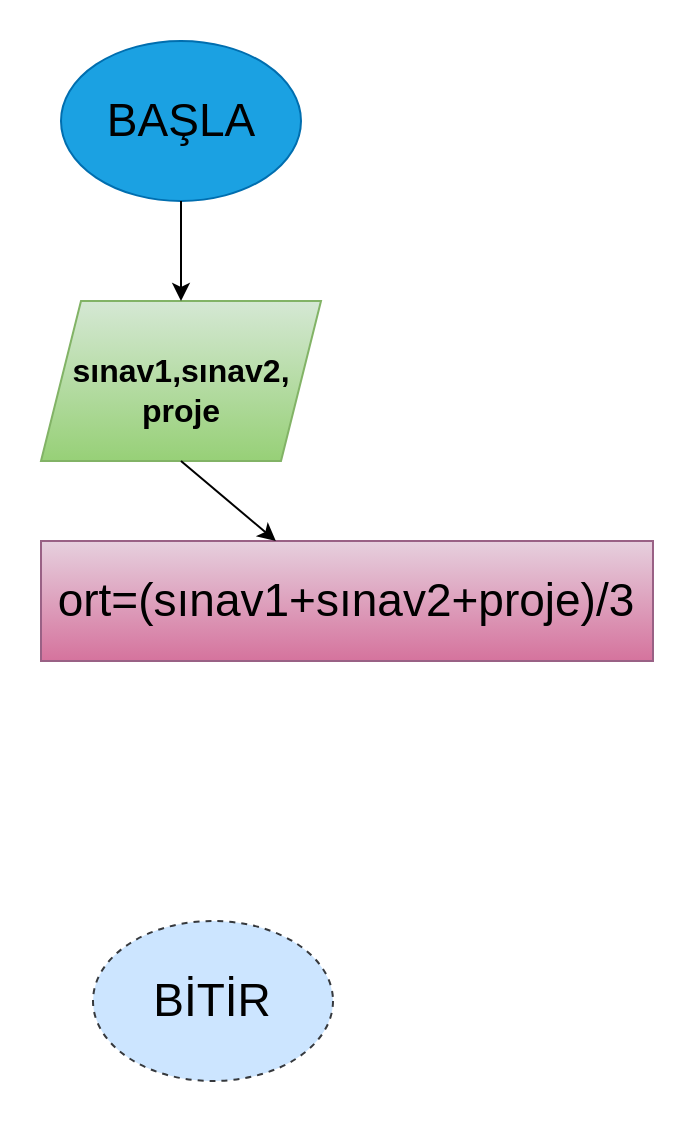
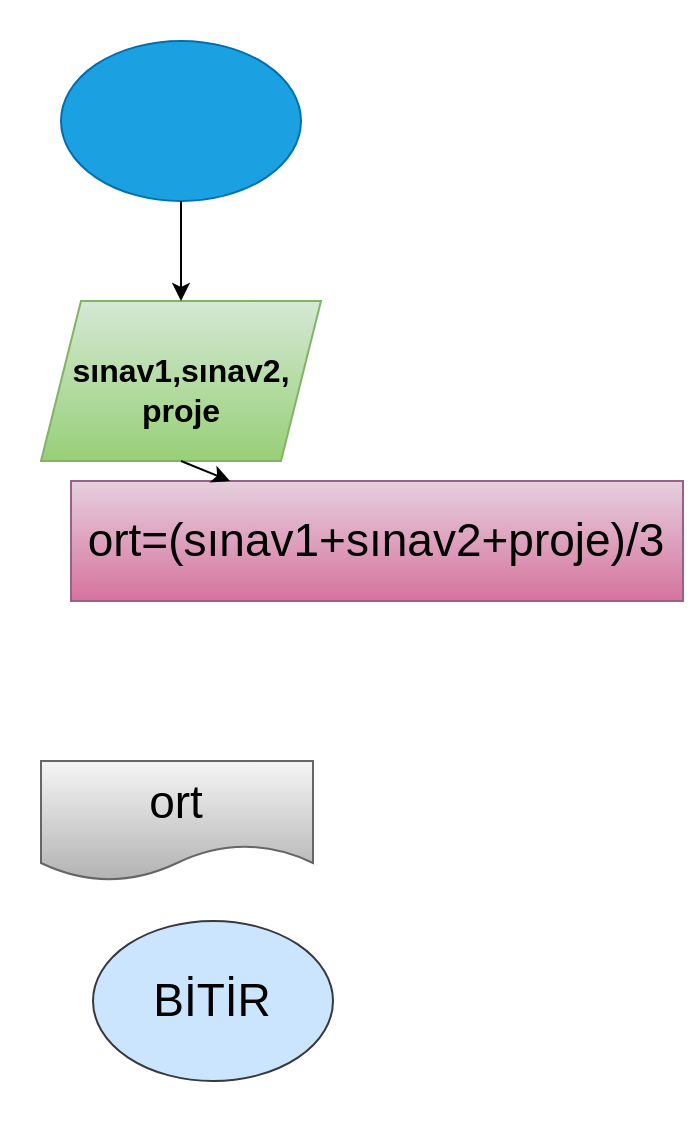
node "BAŞLA": removed
node "ort=(sınav1+sınav2+proje)/3": moved (347, 601) -> (377, 541)
node "ort": added
node "BİTİR": style dashed -> solid
